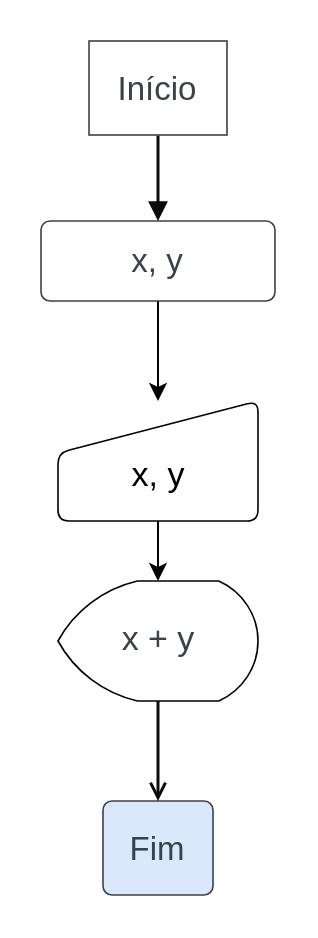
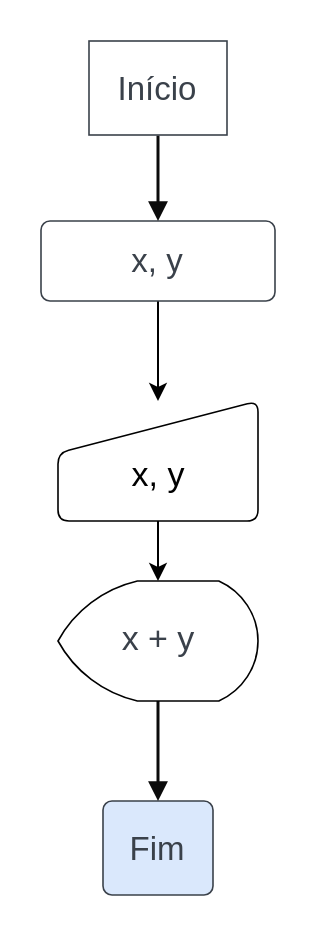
edge "x + y" -> "Fim": arrowhead open -> block
